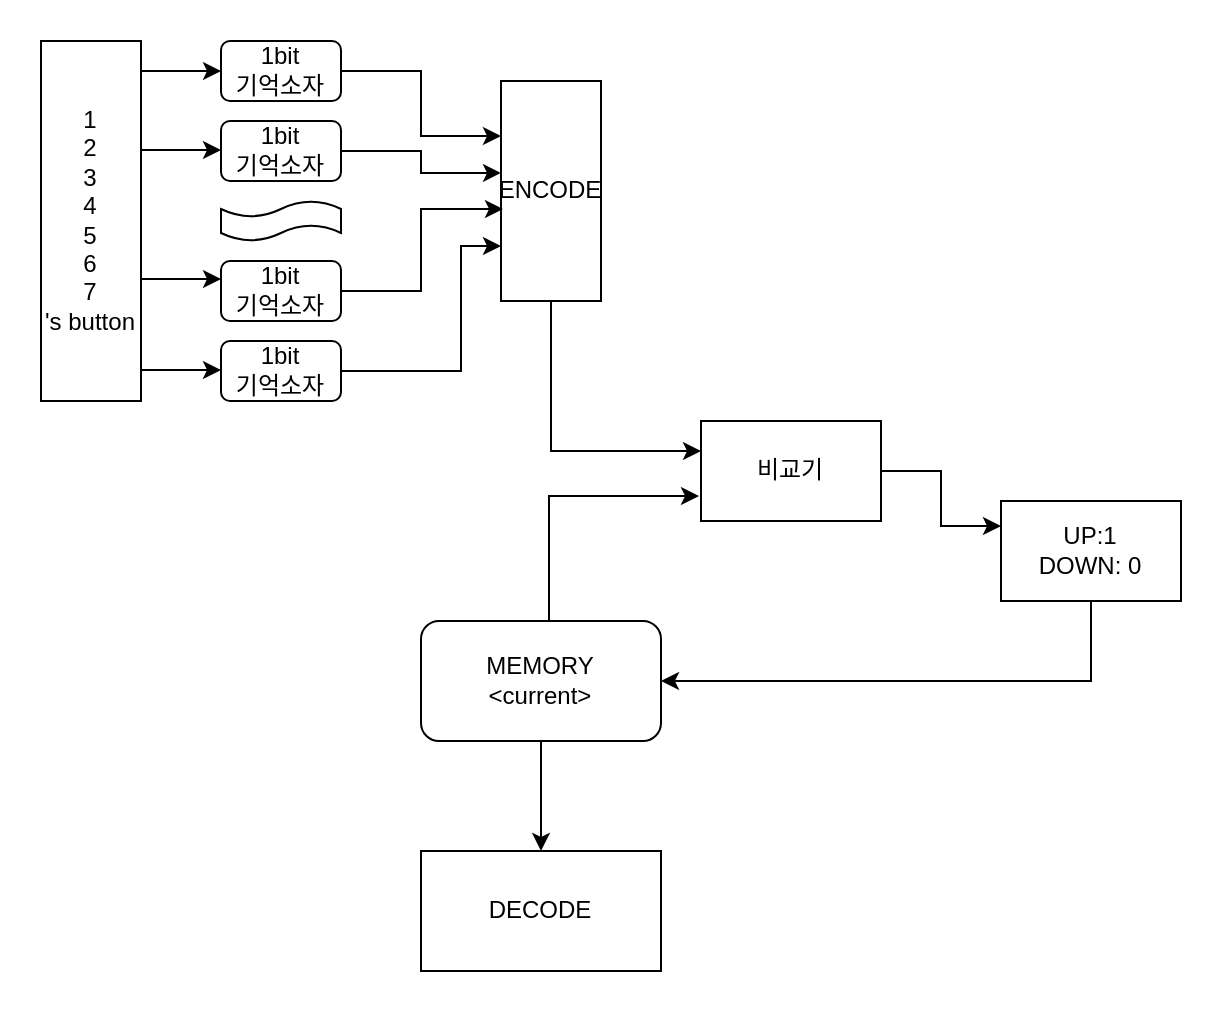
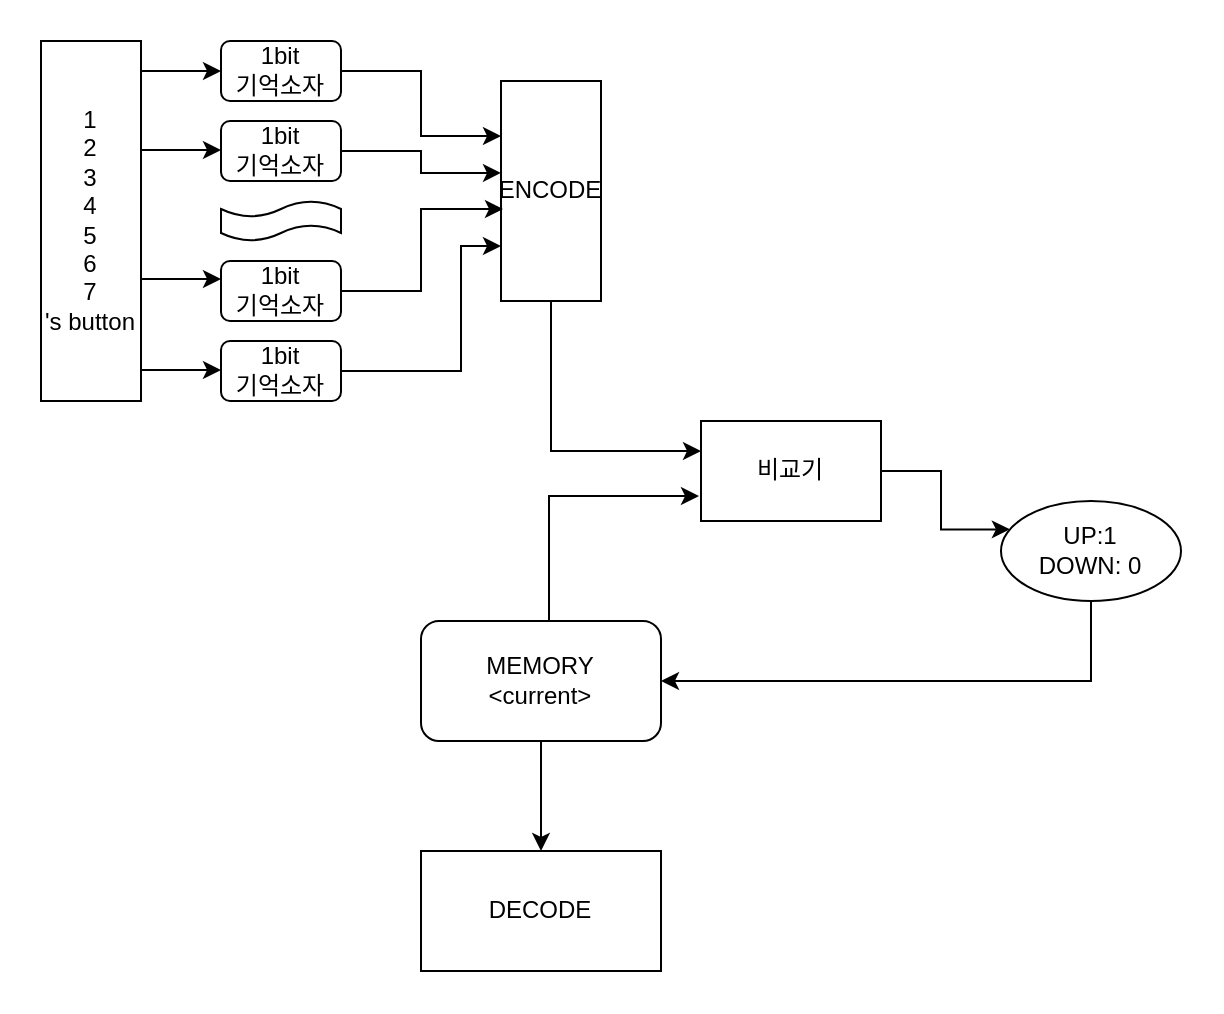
node "UP:1 DOWN: 0": shape rounded rectangle -> ellipse
